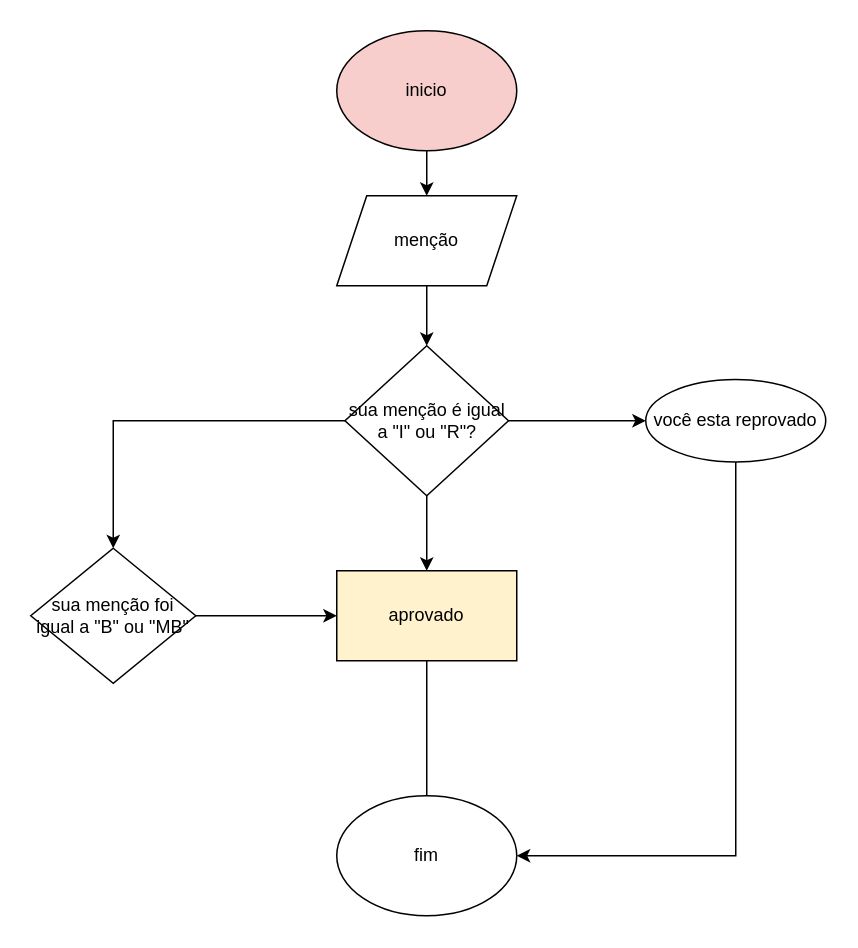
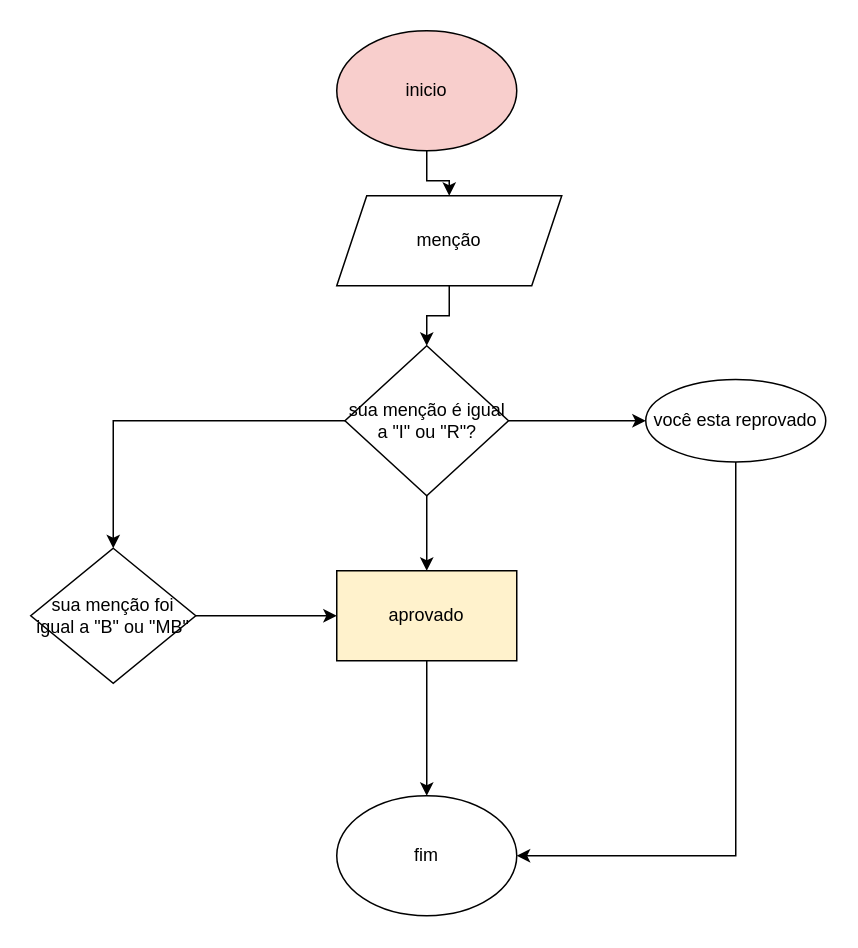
node "menção": size 180x90 -> 225x90
edge "aprovado" -- "fim": arrowhead none -> classic
